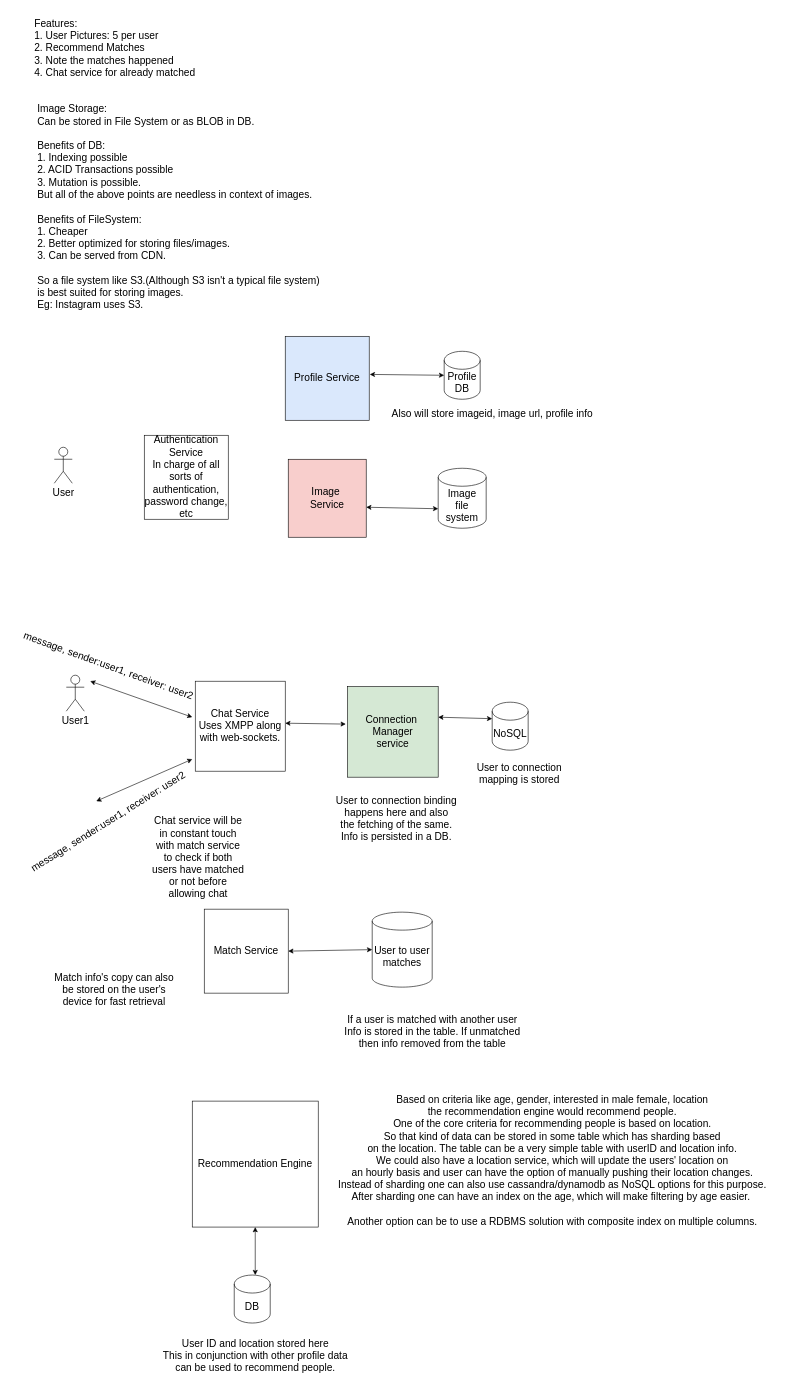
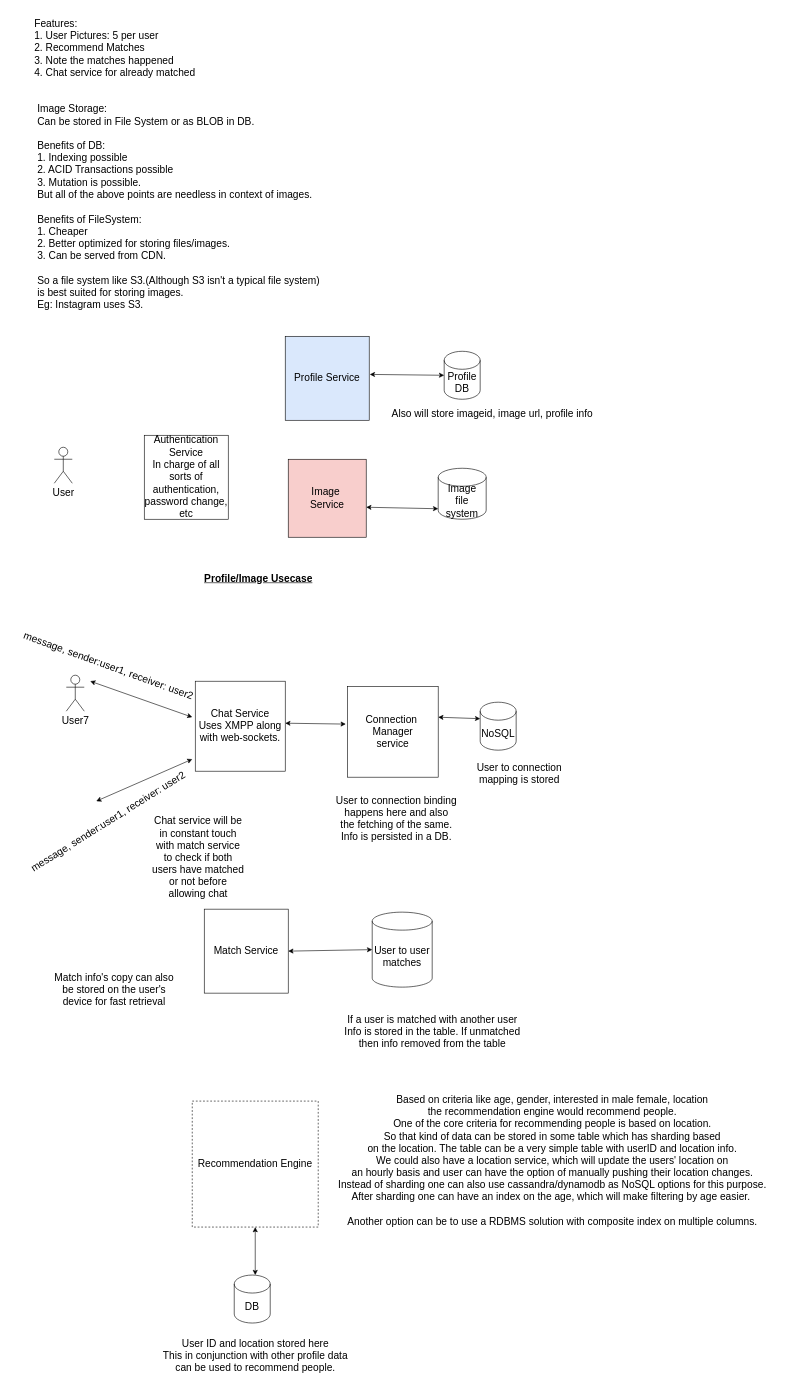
node "Image file system": size 48x60 -> 48x51
node "Profile/Image Usecase": added
node "User1": label "User1" -> "User7"
node "NoSQL": moved (510, 726) -> (498, 726)
node "Connection Manager service": fillcolor #d5e8d4 -> #ffffff
node "Recommendation Engine": style solid -> dashed
